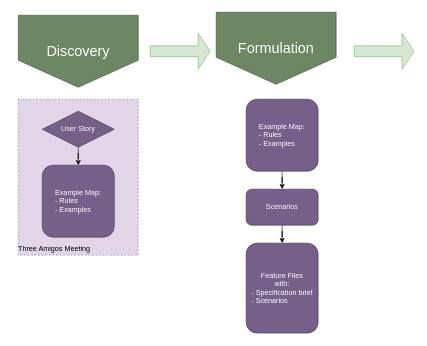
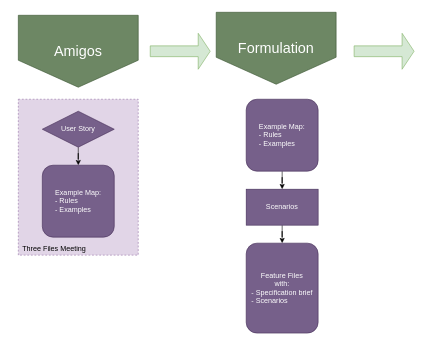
node "Discovery": label "Discovery" -> "Amigos"
node "Scenarios": shape rounded rectangle -> rectangle
node "Three Amigos Meeting": label "Three Amigos Meeting" -> "Three Files Meeting"
